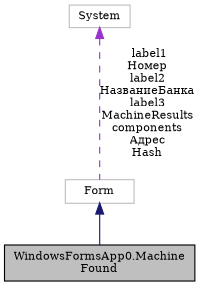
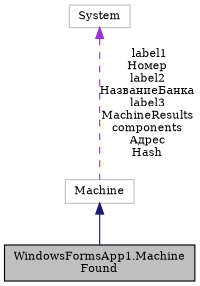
node "Form": label "Form" -> "Machine"
node "WindowsFormsApp0.Machine Found": label "WindowsFormsApp0.Machine Found" -> "WindowsFormsApp1.Machine Found"
